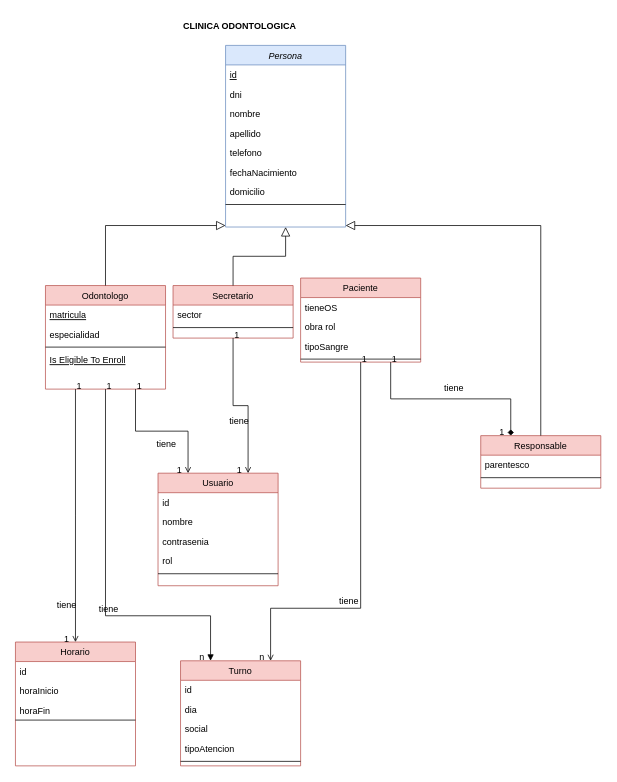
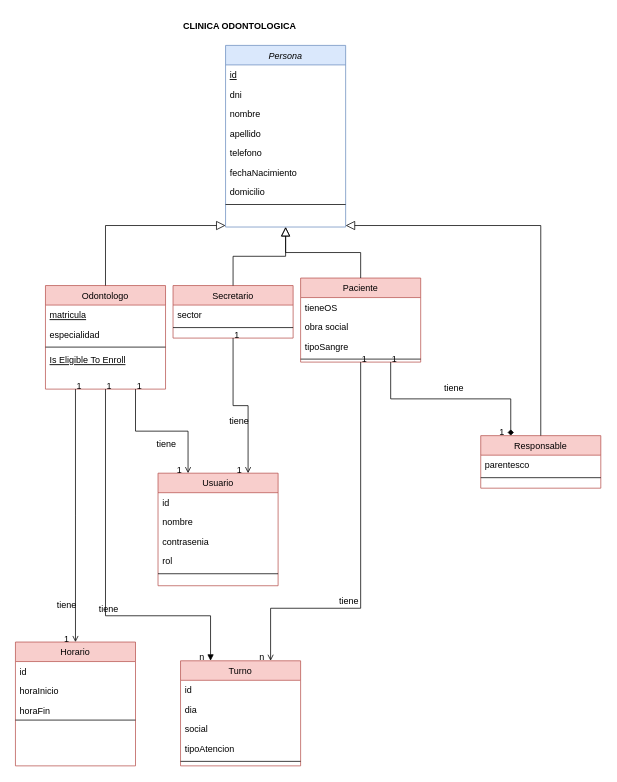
edge "Paciente" -> "Persona": added
node "obra rol": label "obra rol" -> "obra social"
